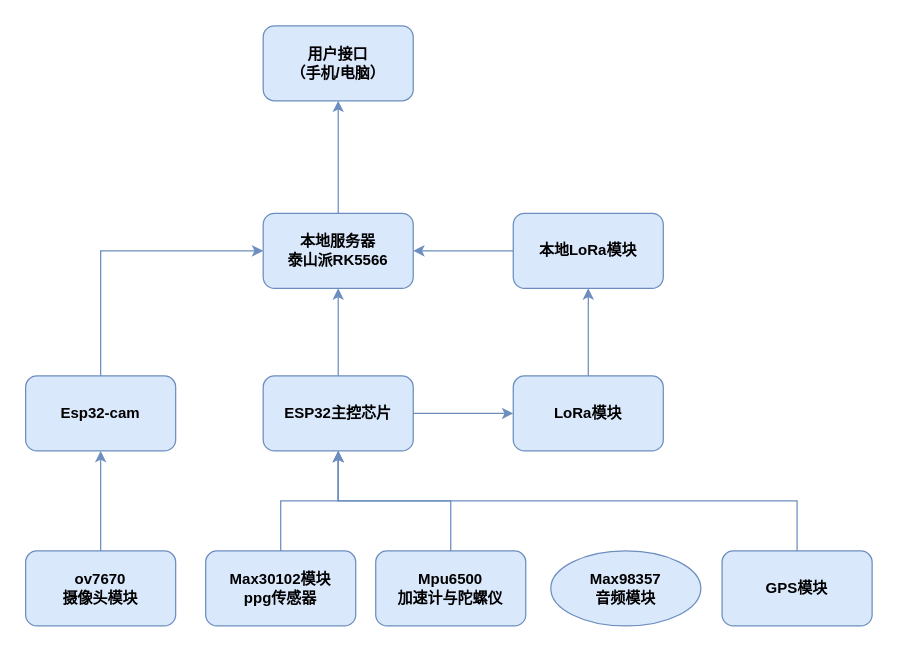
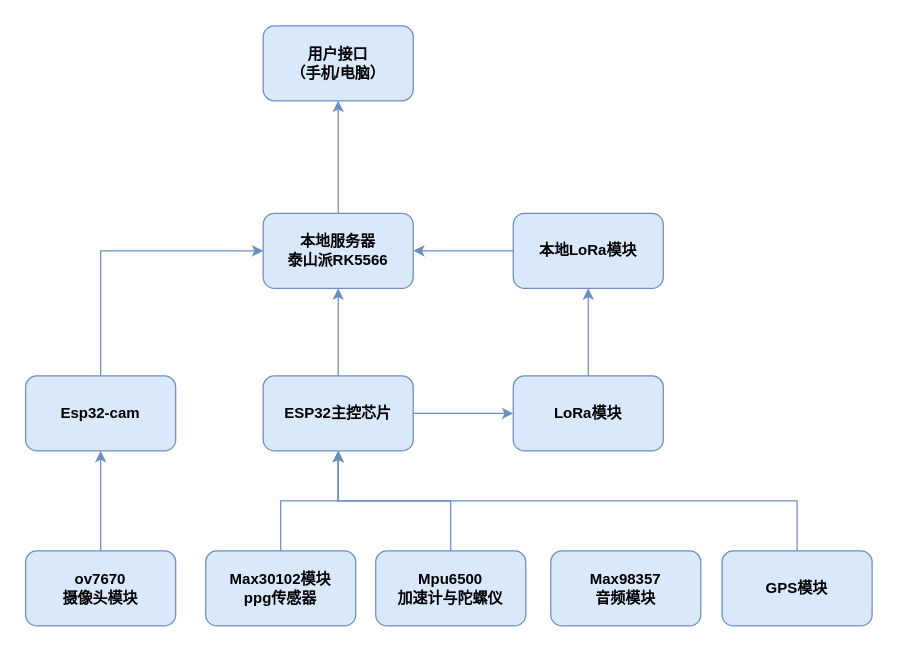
node "Max98357 音频模块": shape ellipse -> rounded rectangle
